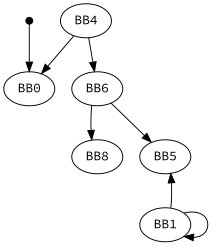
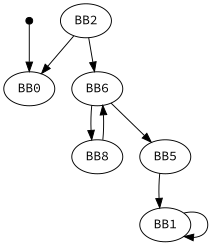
node "BB4": label "BB4" -> "BB2"
edge "BB8" -> "BB6": added
edge "BB1" -> "BB5": reversed
